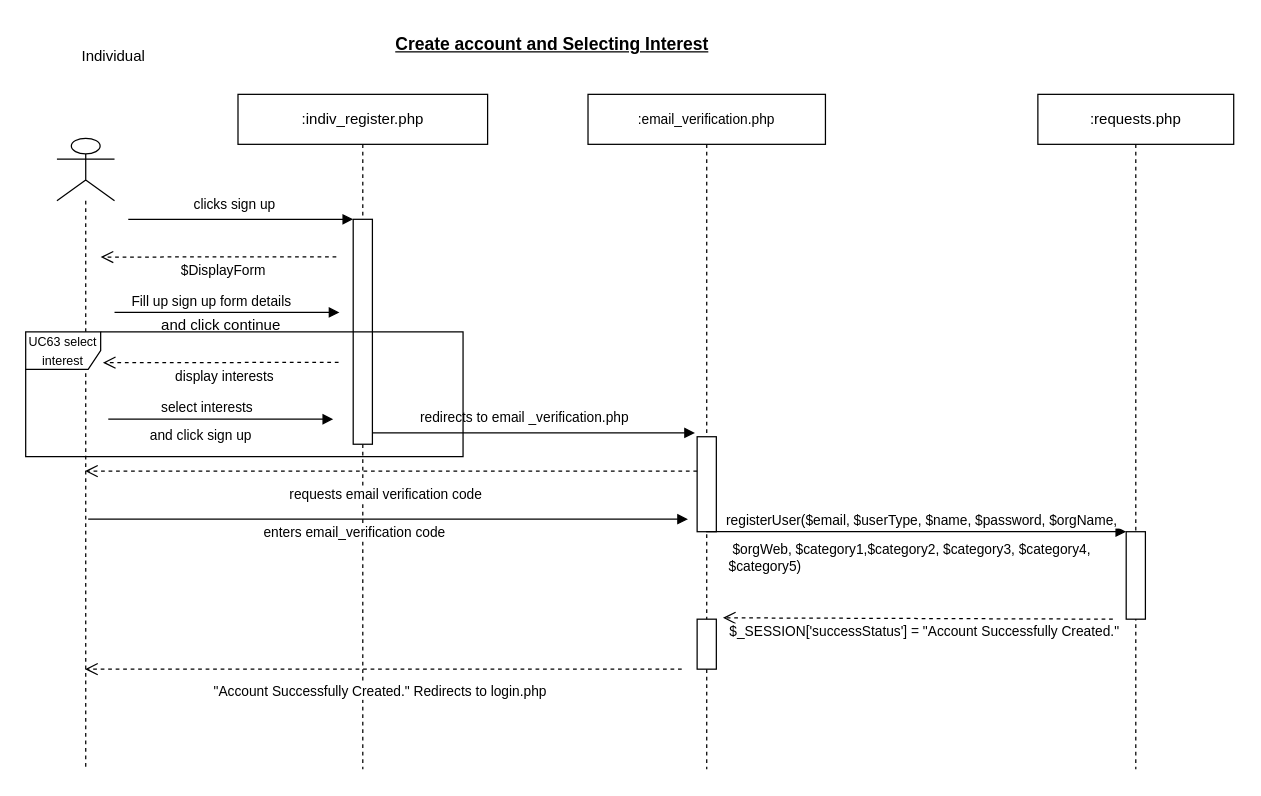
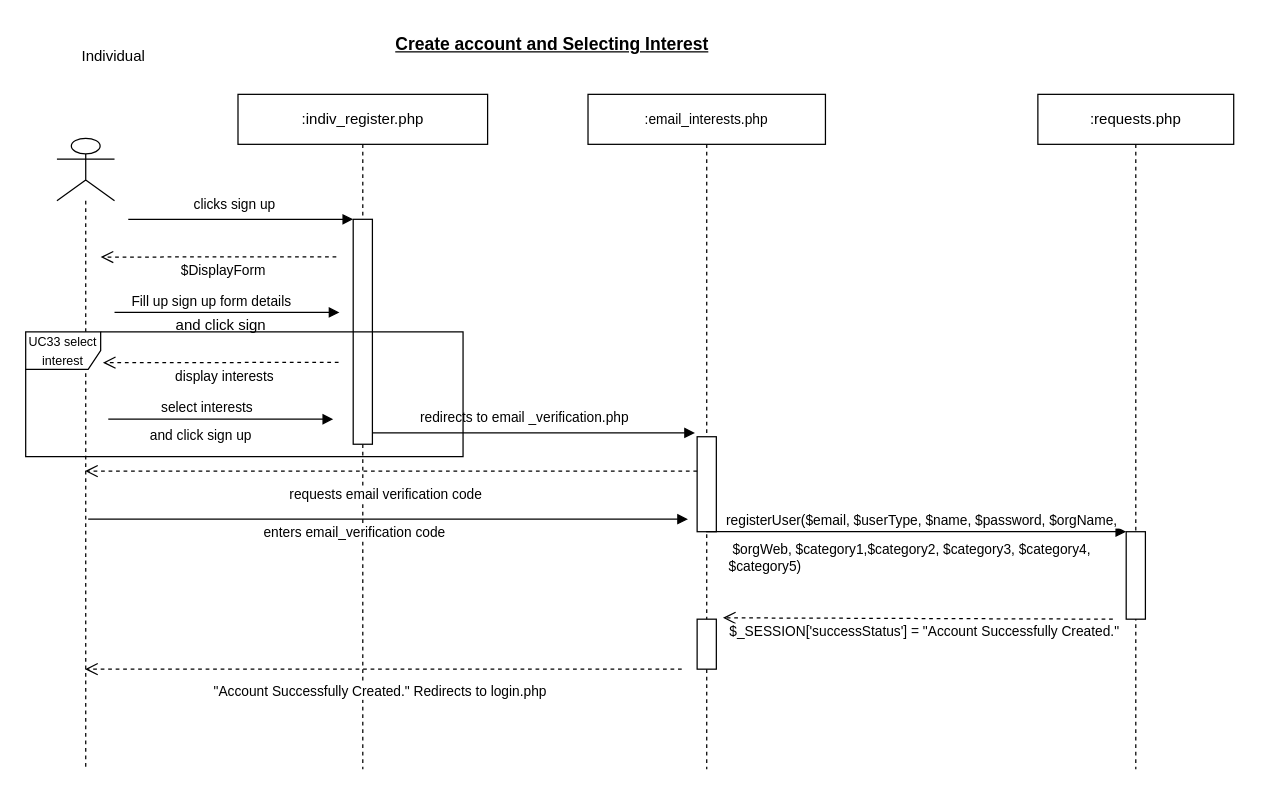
node ":email_verification.php": label ":email_verification.php" -> ":email_interests.php"
node "and click continue": label "and click continue" -> "and click sign"
node "UC63 select interest": label "UC63 select interest" -> "UC33 select interest"
